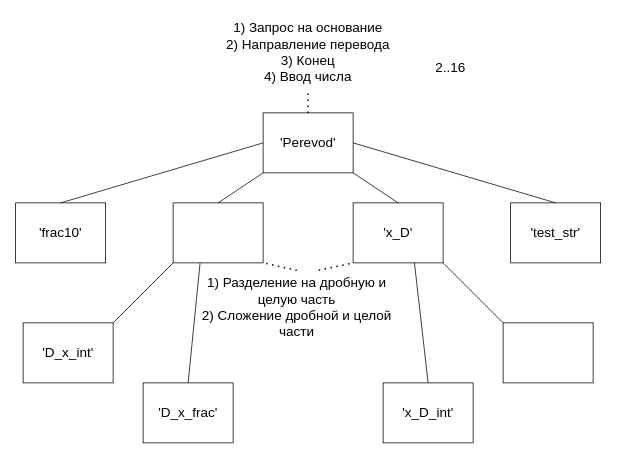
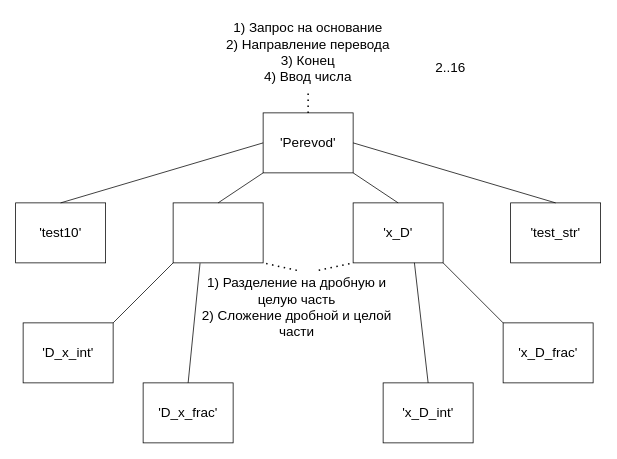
node "'frac10'": label "'frac10'" -> "'test10'"
node "'x_D_frac'": added
